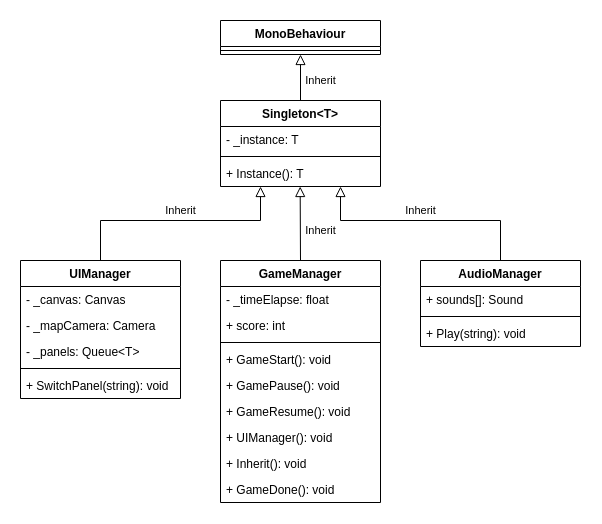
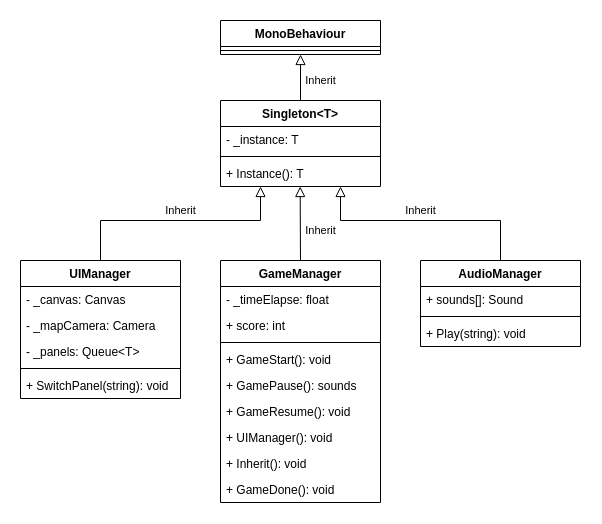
node "+ GamePause(): void": label "+ GamePause(): void" -> "+ GamePause(): sounds"
